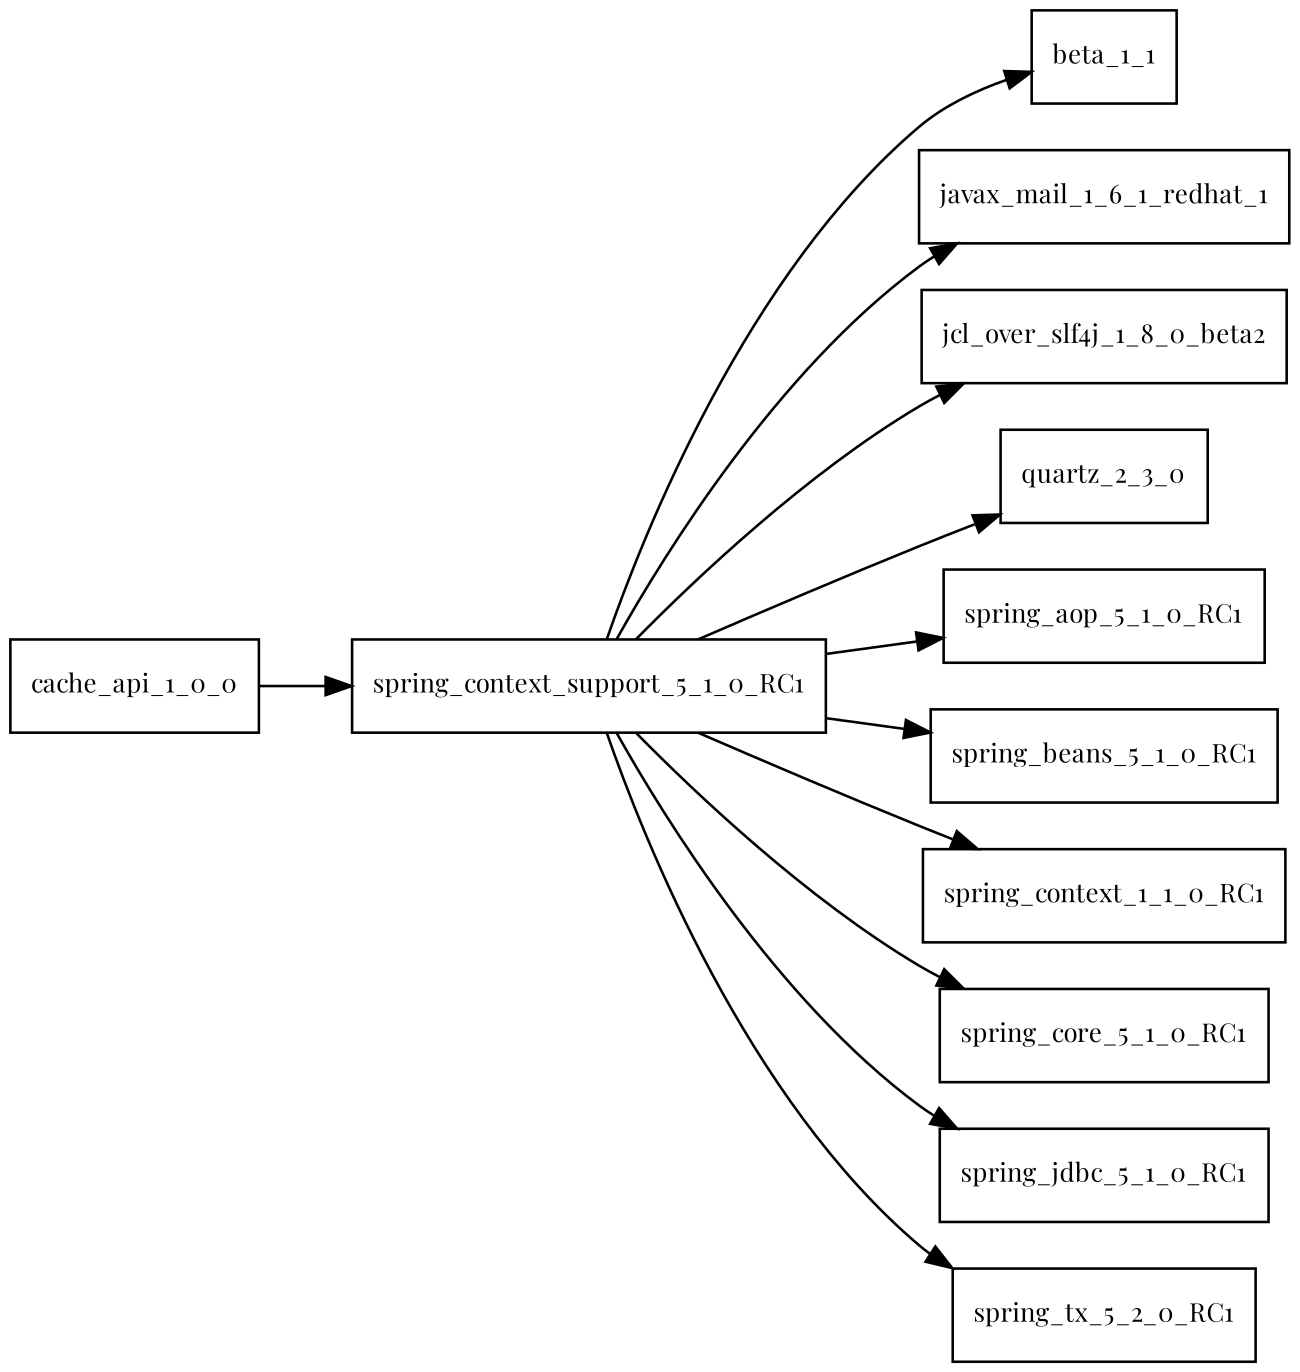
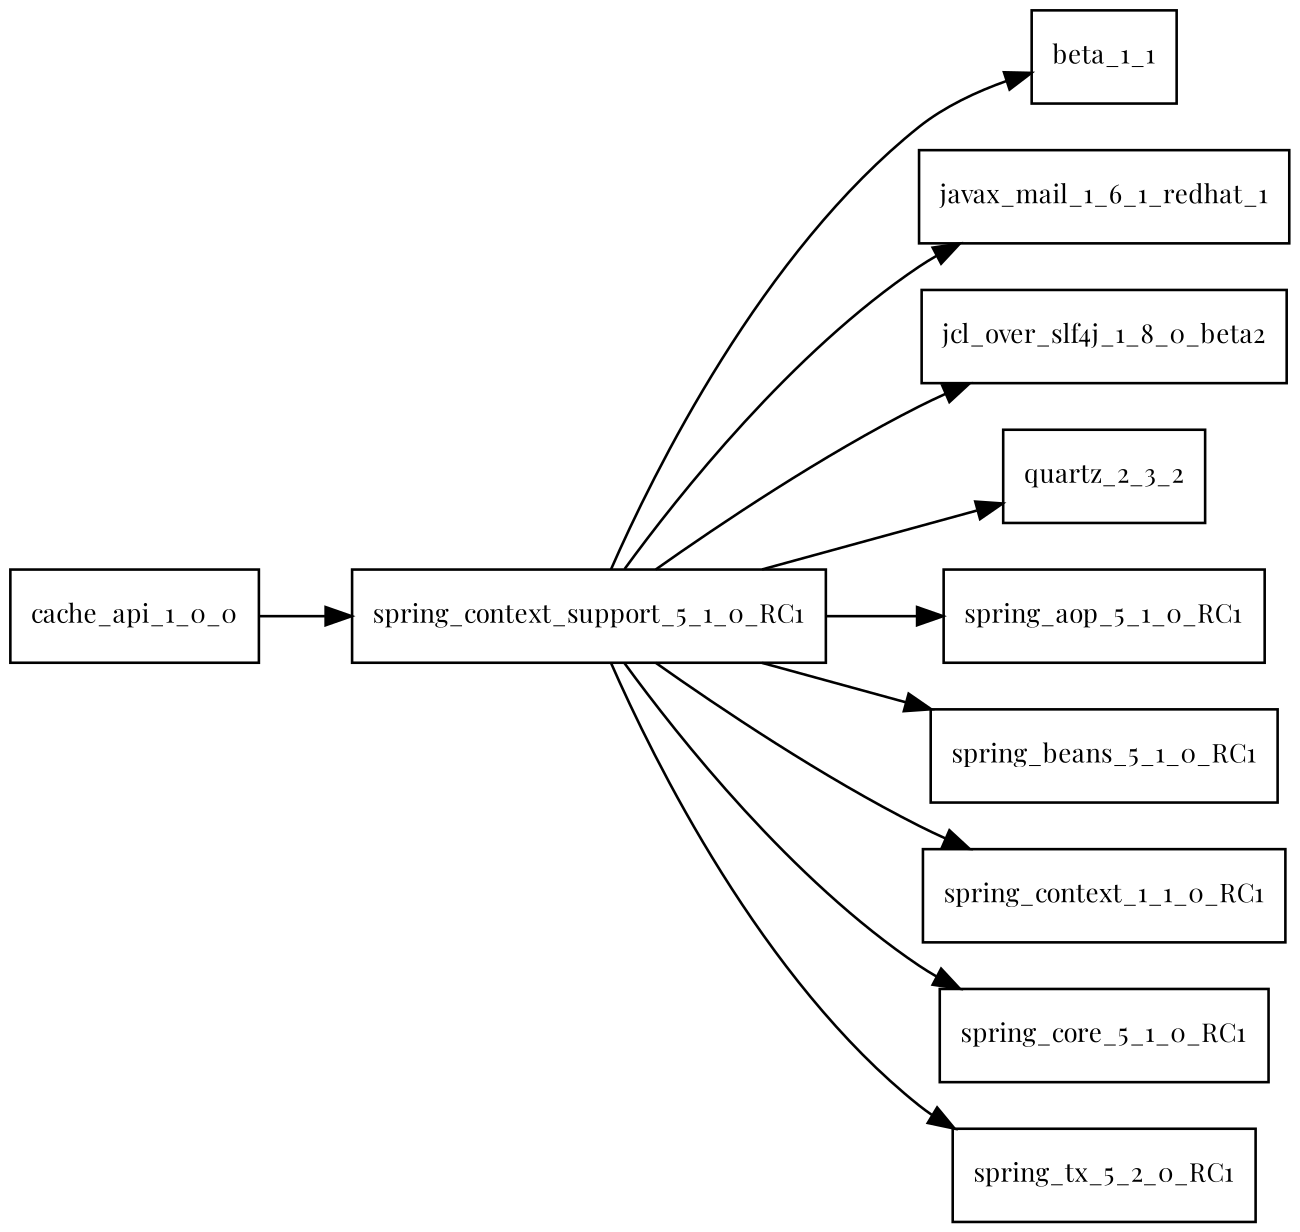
node "quartz_2_3_0": label "quartz_2_3_0" -> "quartz_2_3_2"
node "spring_jdbc_5_1_0_RC1": removed
